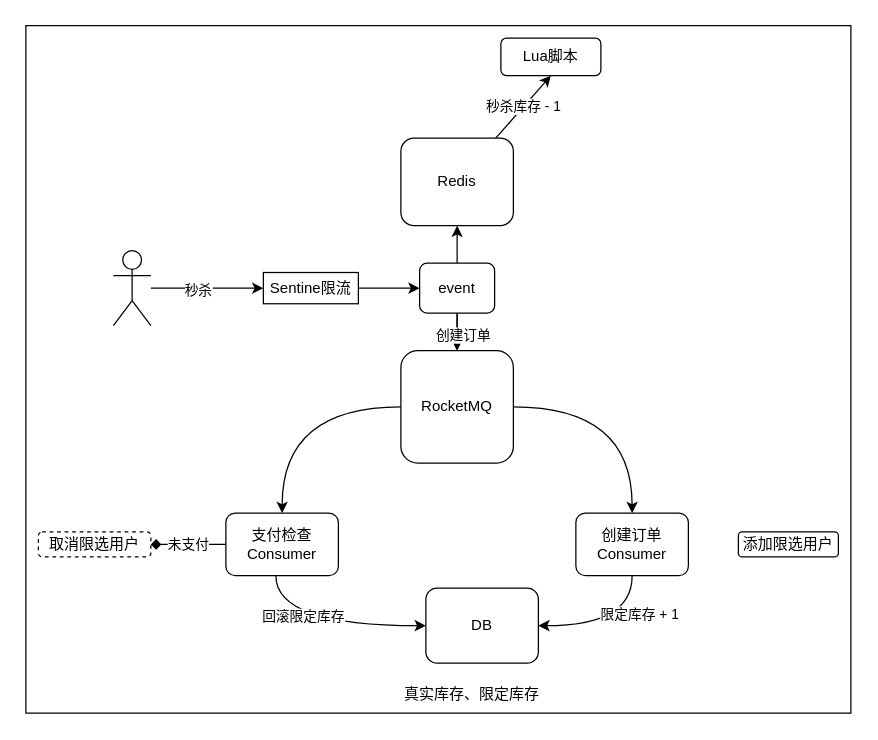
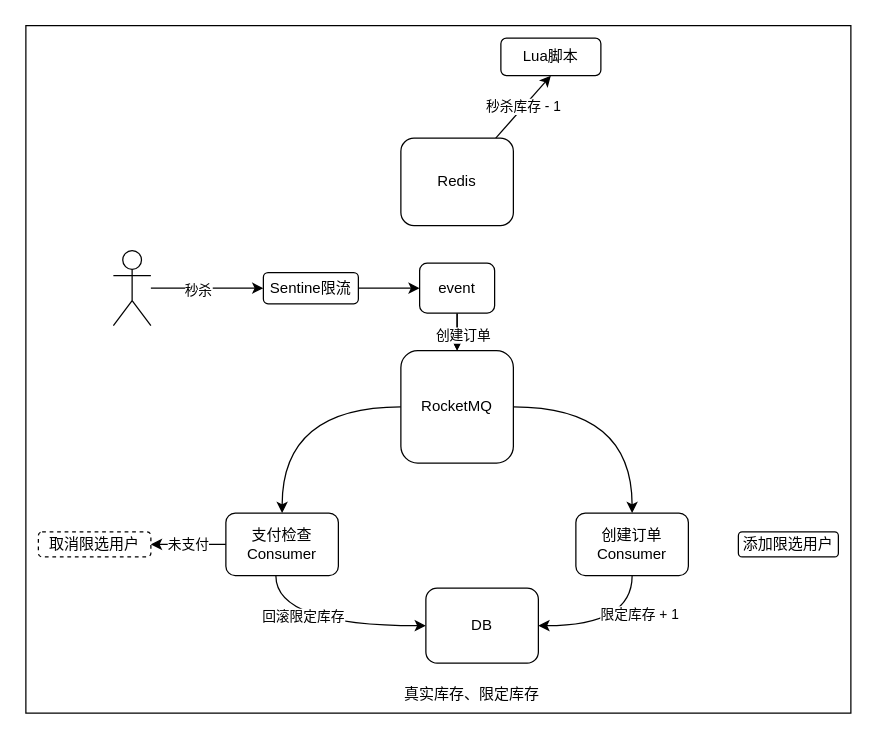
edge "event" -> "Redis": removed
node "Sentine限流": shape rectangle -> rounded rectangle
edge "支付检查Consumer" -> "取消限选用户": arrowhead diamond -> classic
